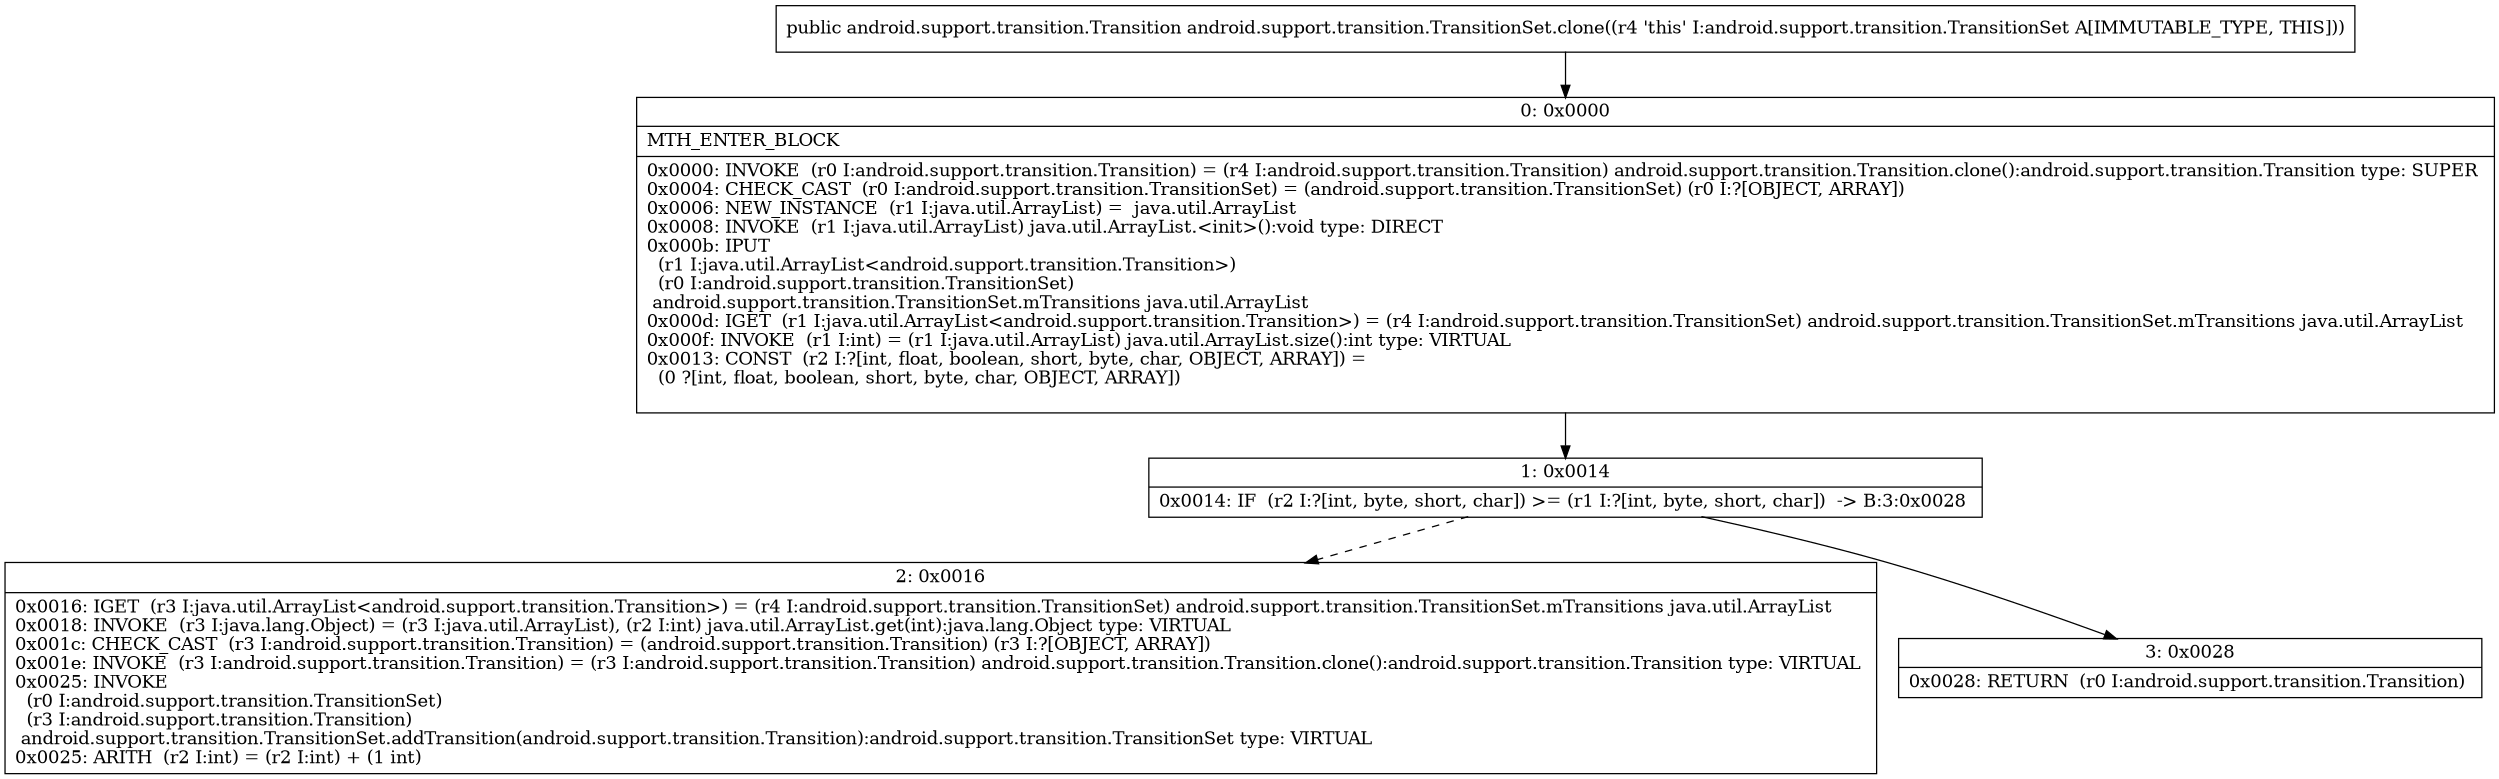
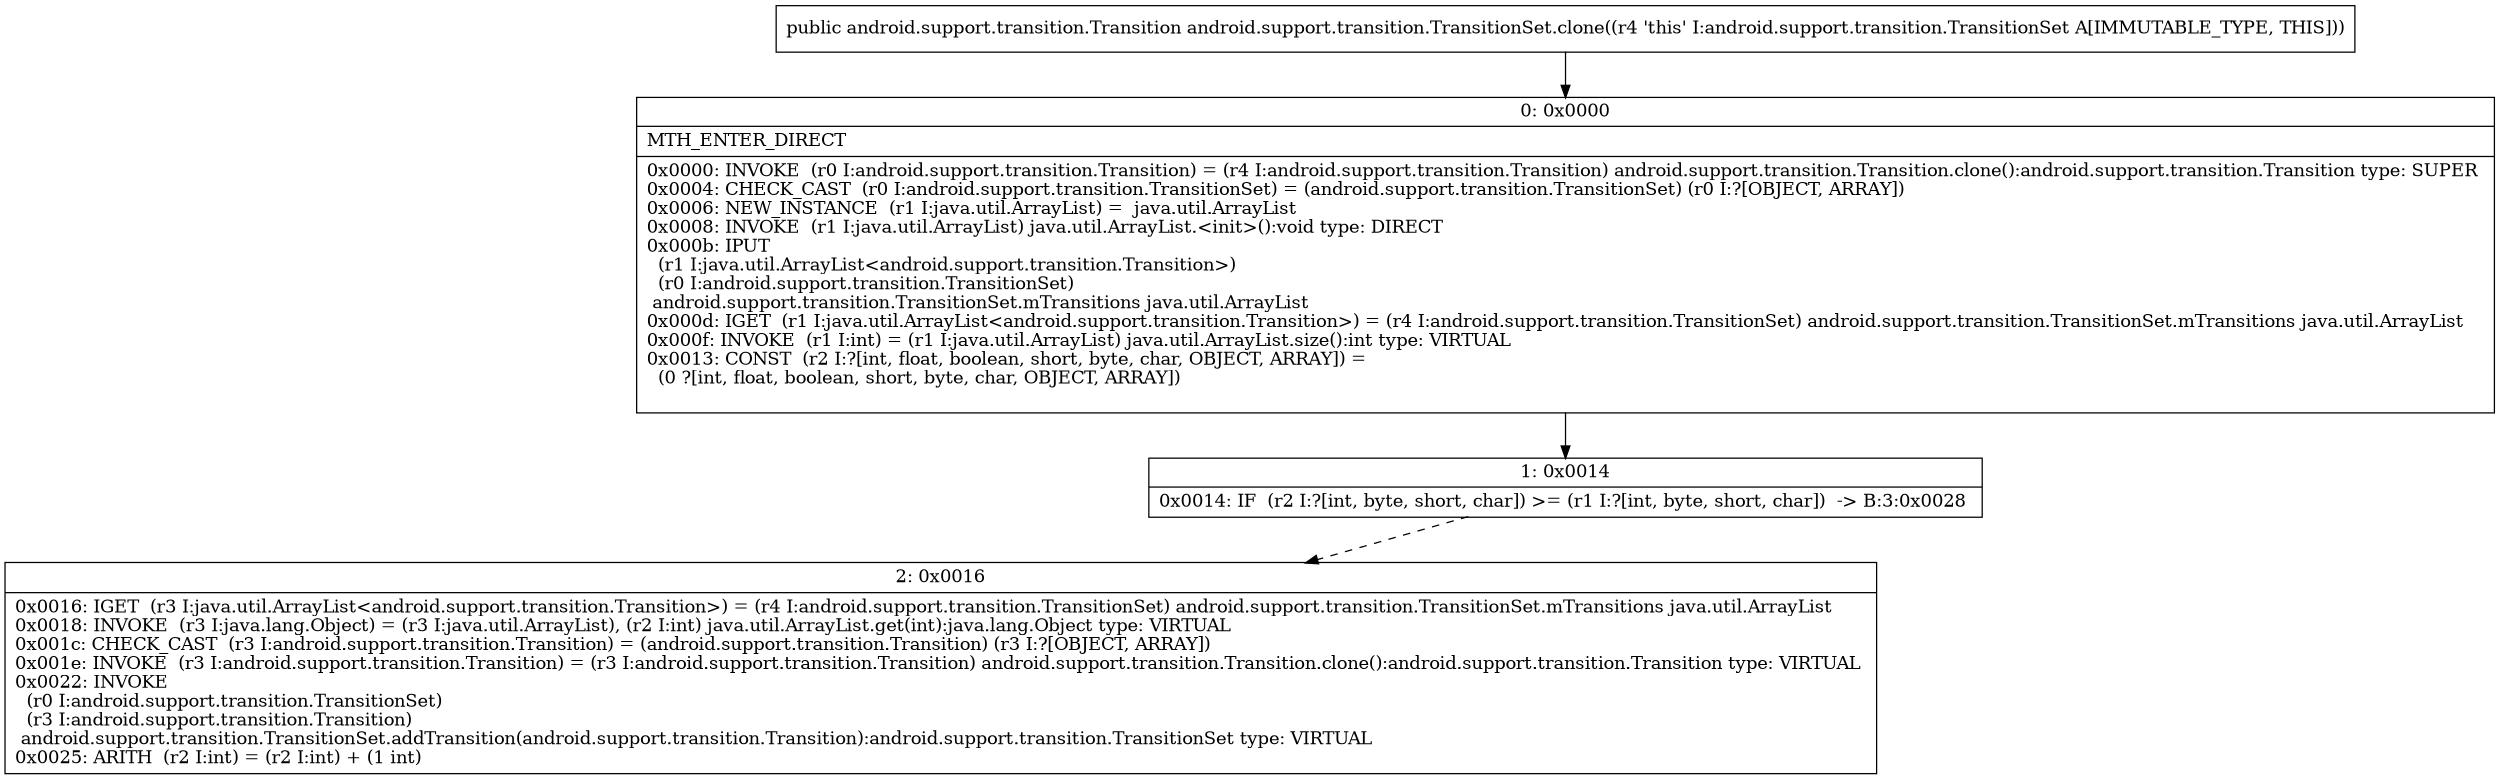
node "0: 0x0000": text "MTH_ENTER_BLOCK" -> "MTH_ENTER_DIRECT"
node "3: 0x0028": removed
node "2: 0x0016": text "0x0025: INVOKE" -> "0x0022: INVOKE"
